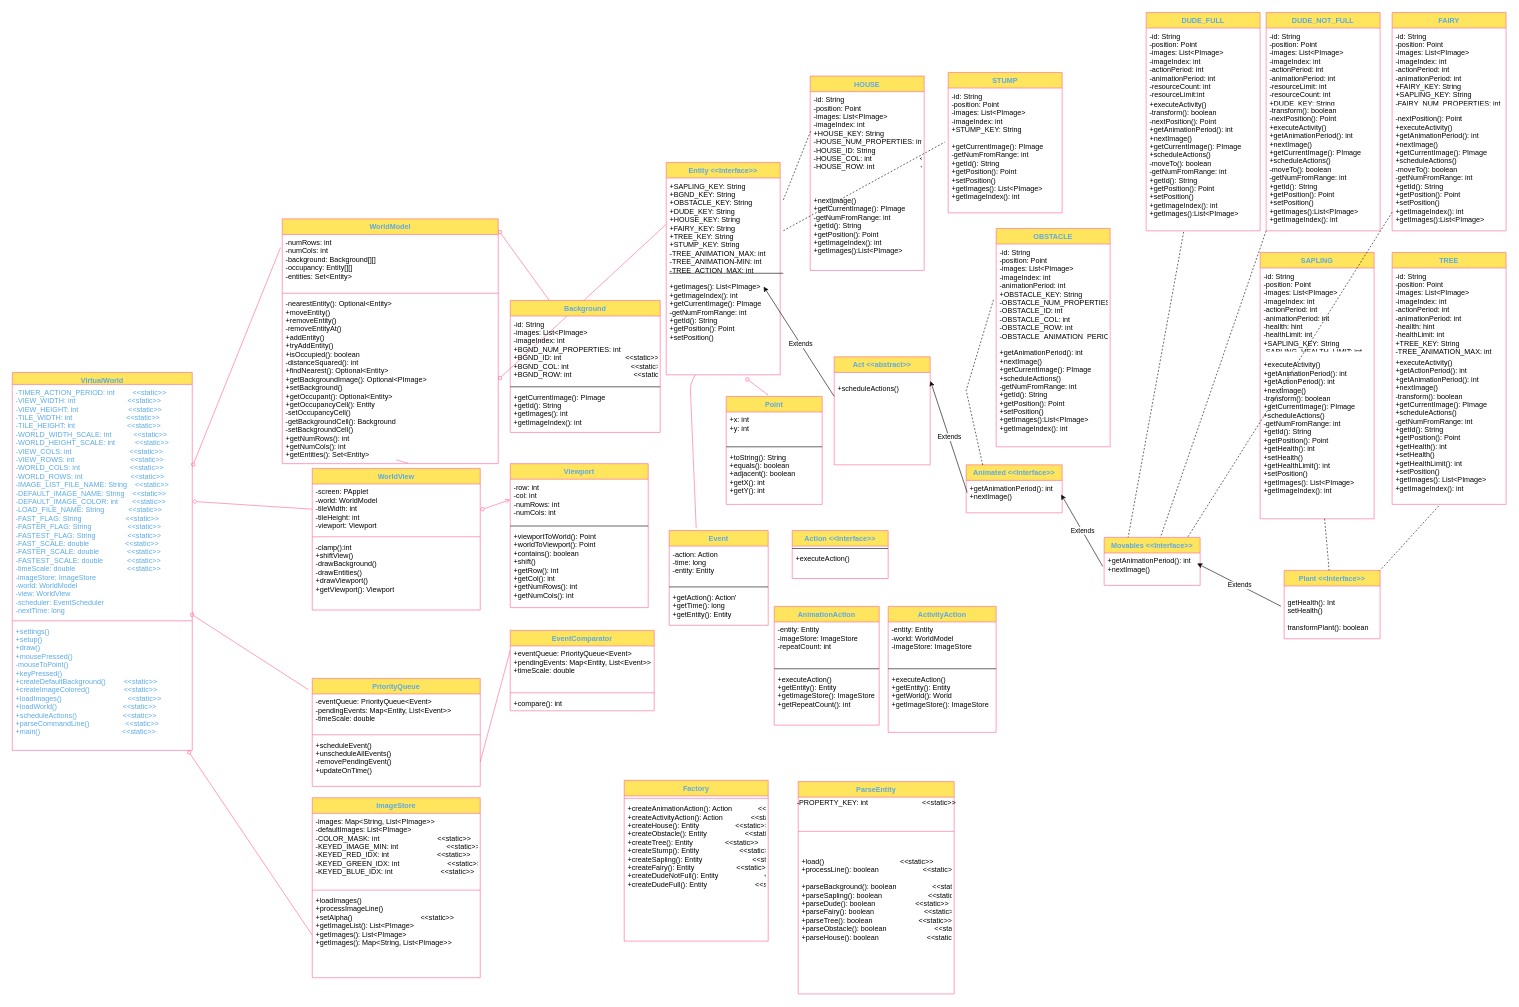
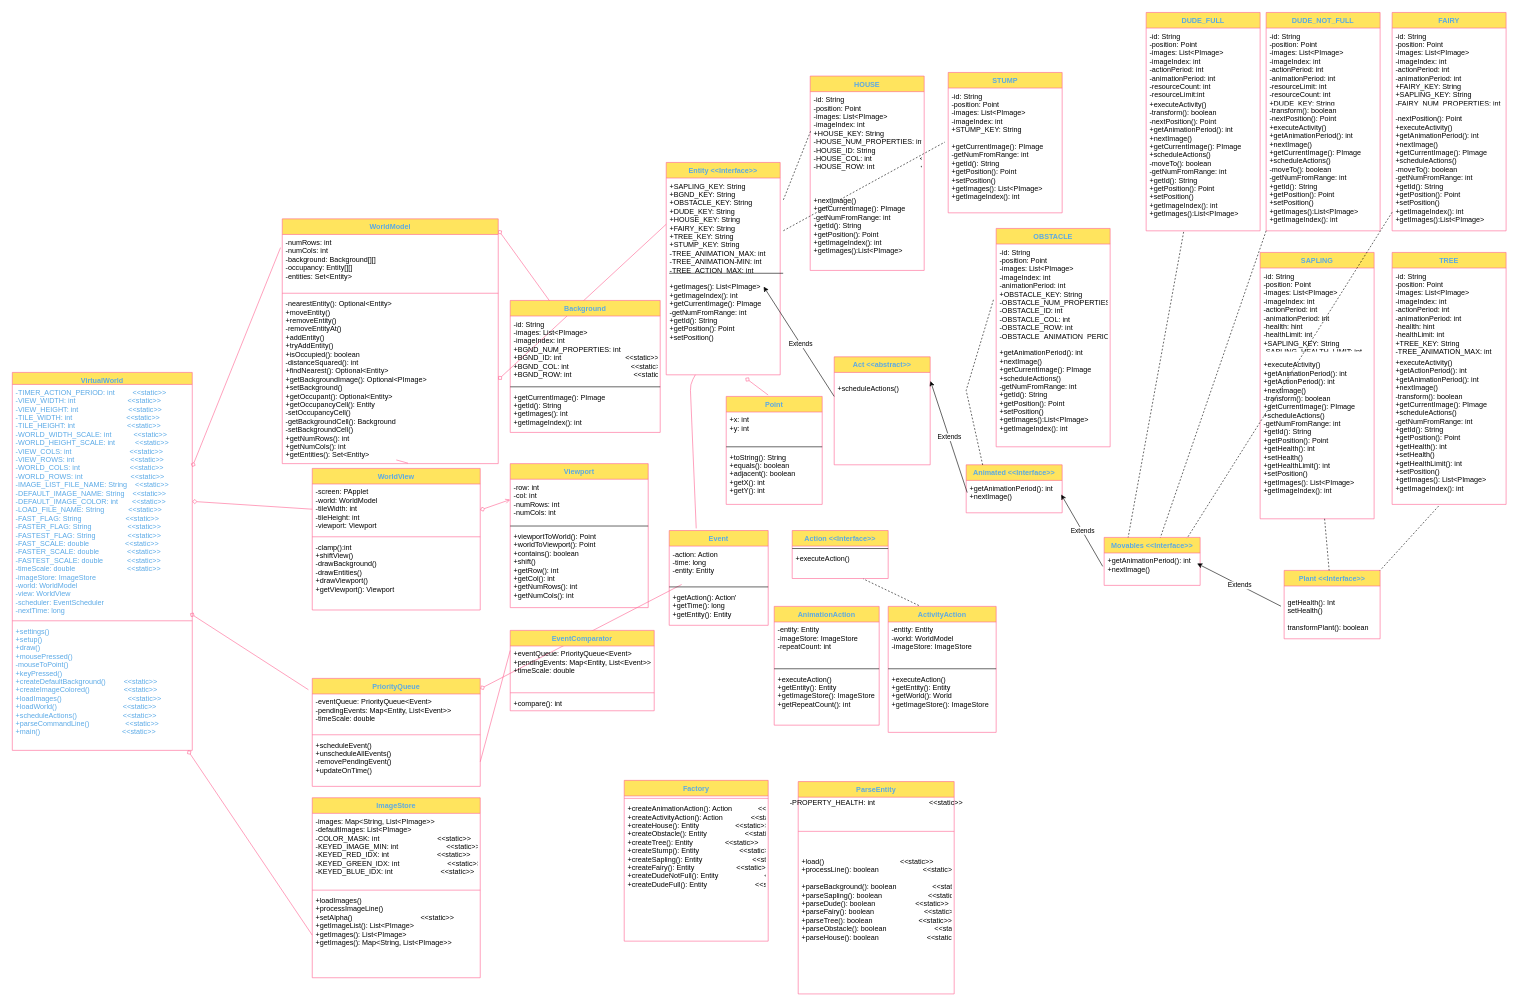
edge "+executeAction()" -- "ActivityAction": added
edge "-action: Action -time: long -entity: Entity" -> "PriorityQueue": added
node "-PROPERTY_KEY: int <<static>>": label "-PROPERTY_KEY: int <<static>>" -> "-PROPERTY_HEALTH: int <<static>>"
